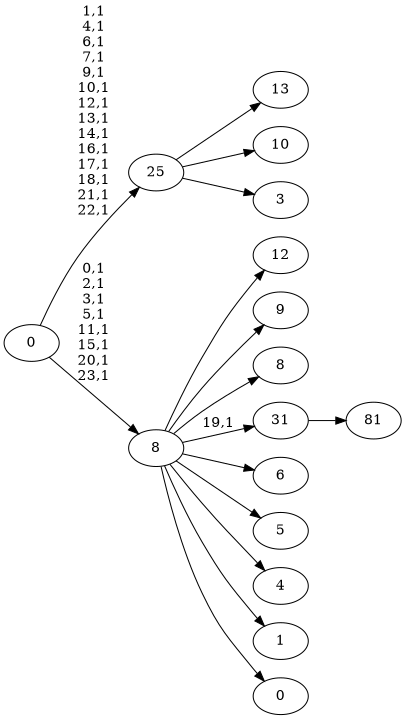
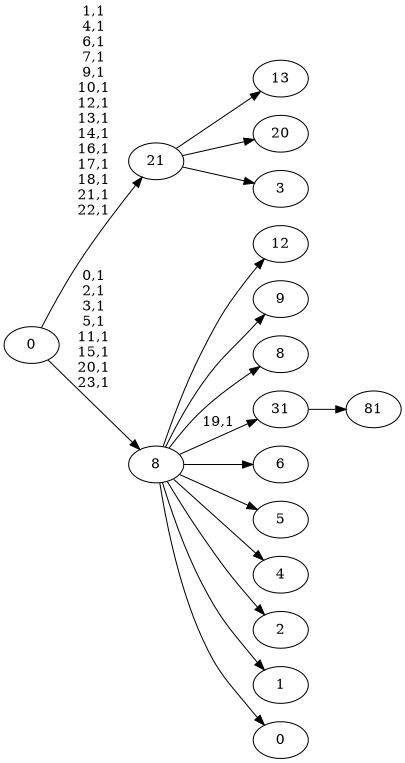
node "10": label "10" -> "20"
node "25": label "25" -> "21"
node "2": added
